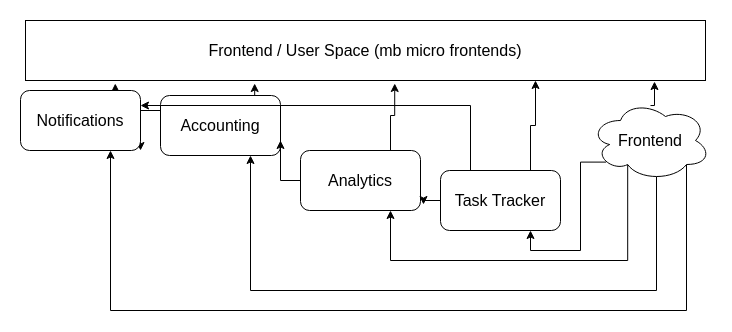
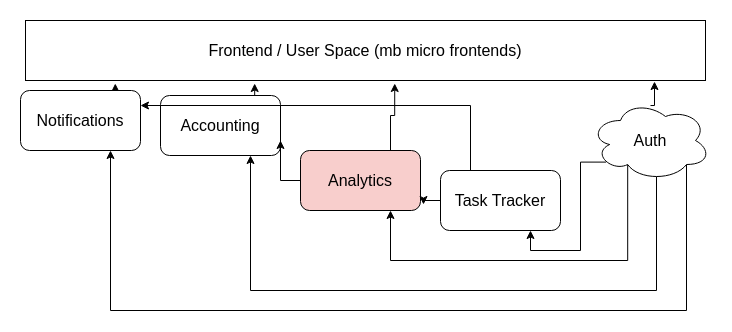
edge "Accounting" -> "Notifications": removed
edge "Task Tracker" -> "Frontend / User Space (mb micro frontends)": removed
node "Frontend": label "Frontend" -> "Auth"
node "Analytics": fillcolor #ffffff -> #f8cecc
